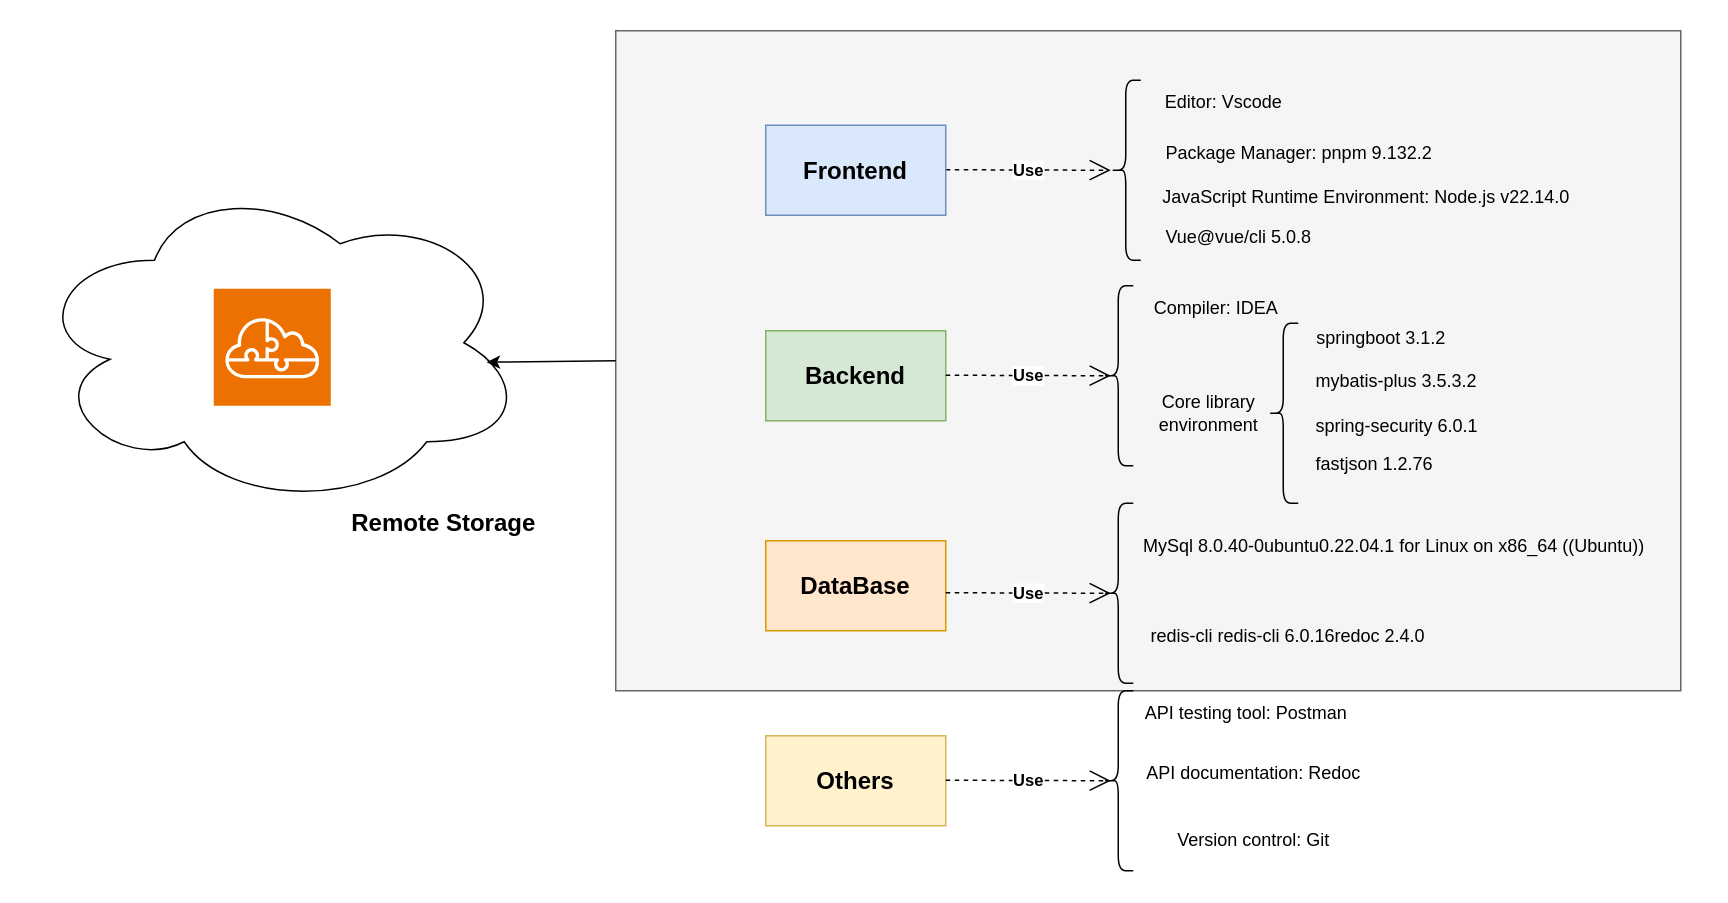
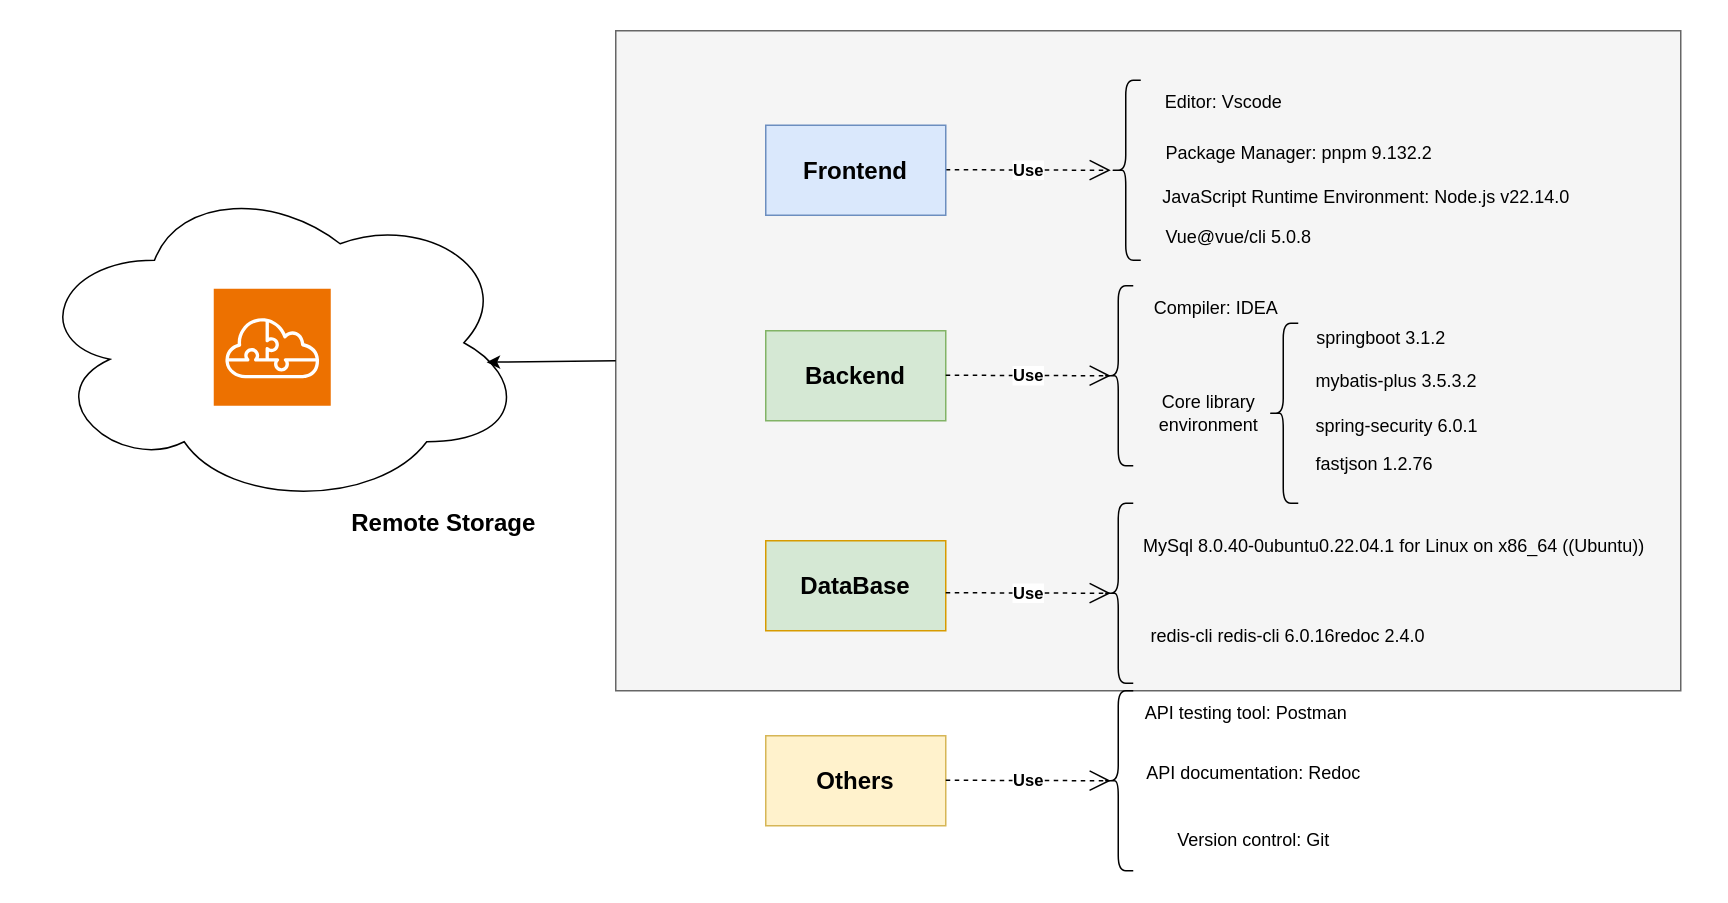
node "DataBase": fillcolor #ffe6cc -> #d5e8d4
